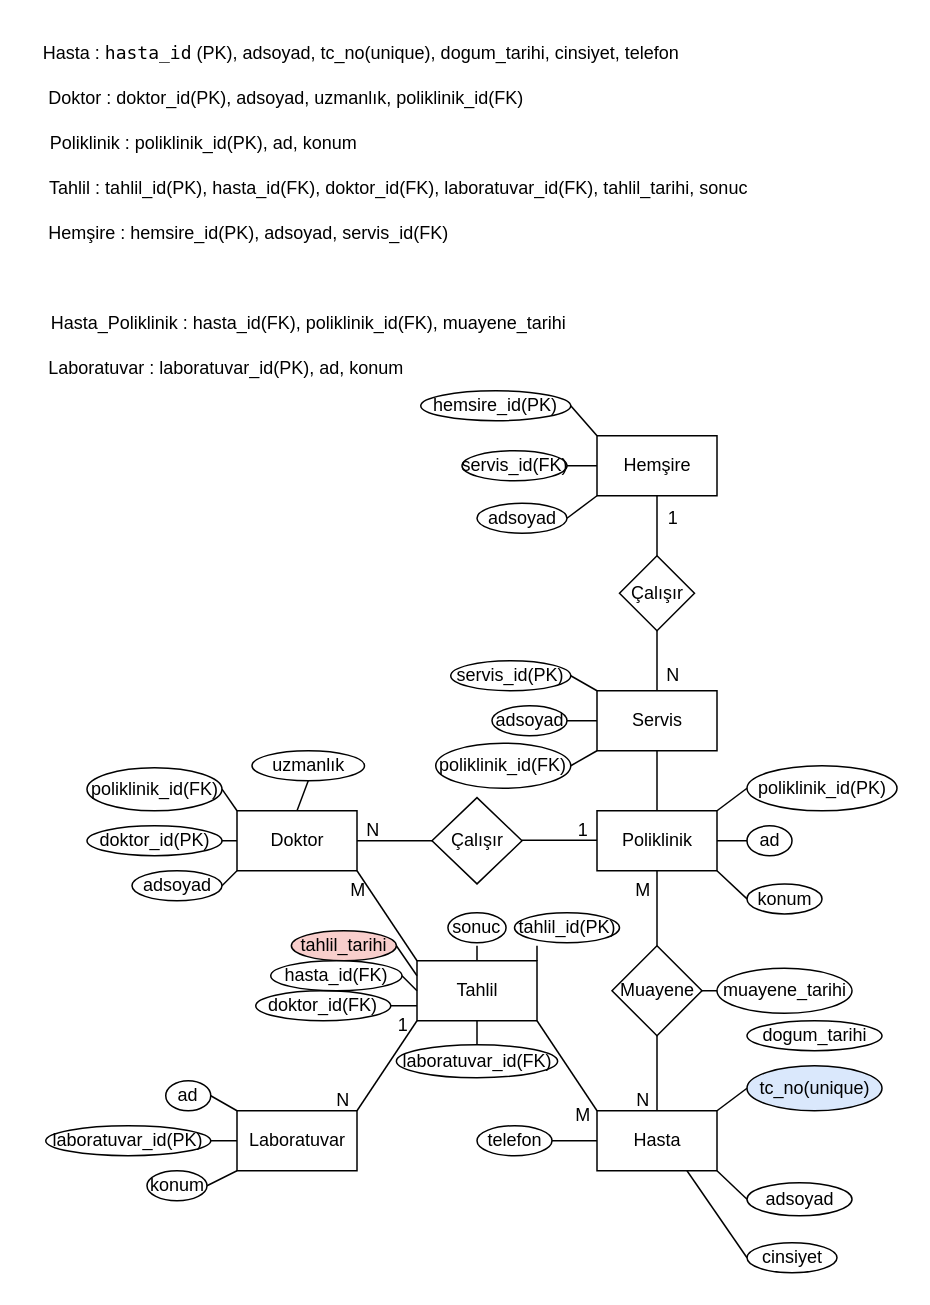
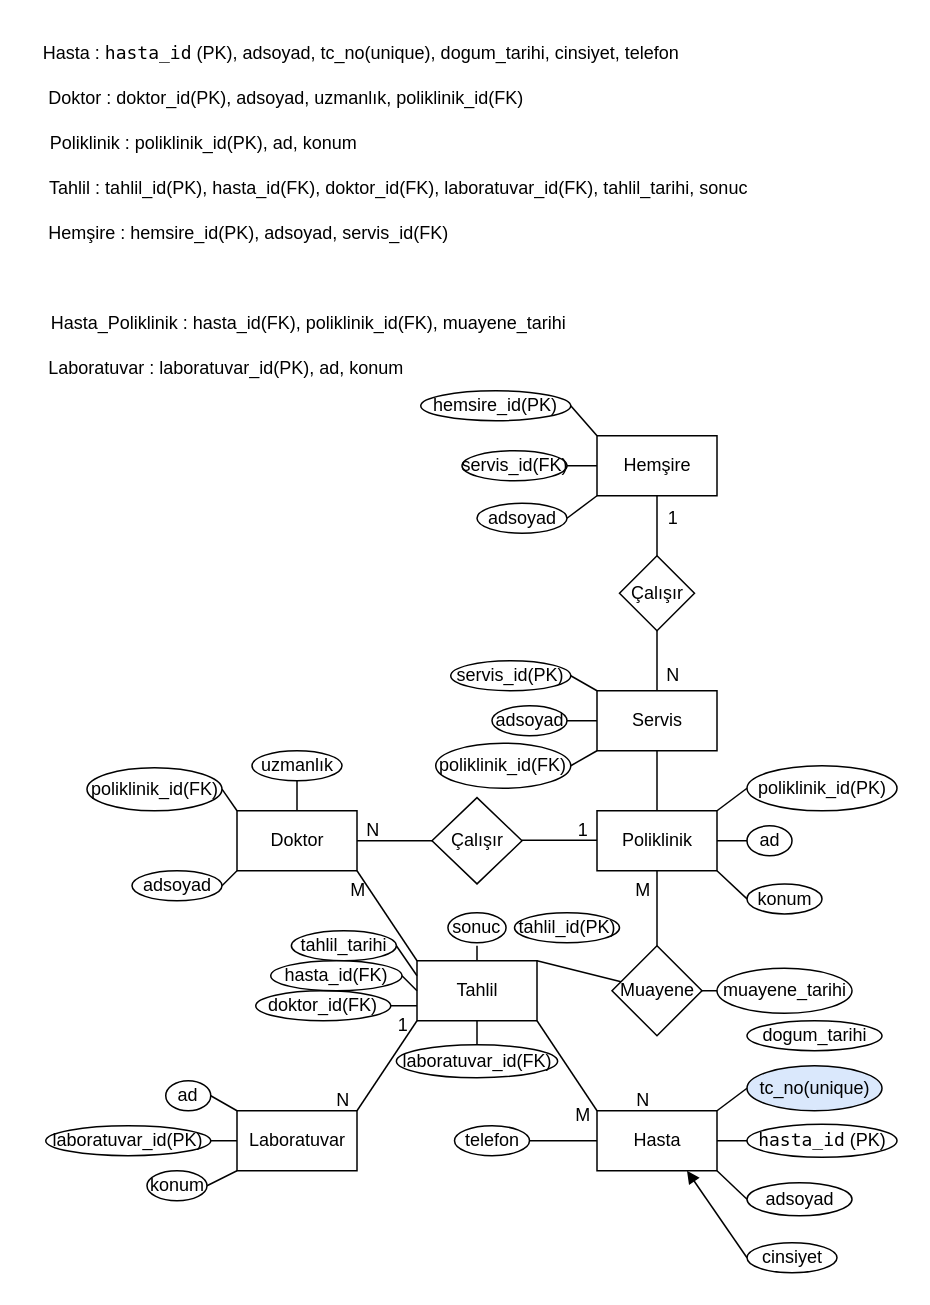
node "uzmanlık": size 113x30 -> 90x30
node "doktor_id(PK)": removed
edge "doktor_id(PK)" -- "Doktor": removed
node "tahlil_tarihi": fillcolor #f8cecc -> #ffffff
edge "tahlil_id(PK)" -- "Tahlil": now "Muayene" -- "Tahlil"
edge "Muayene" -- "Hasta": removed
node "telefon": moved (515, 1141) -> (492, 1141)
edge "Hasta" -- "hasta_id (PK)": added
node "hasta_id (PK)": added
edge "Hasta" -- "cinsiyet": arrowhead none -> block
